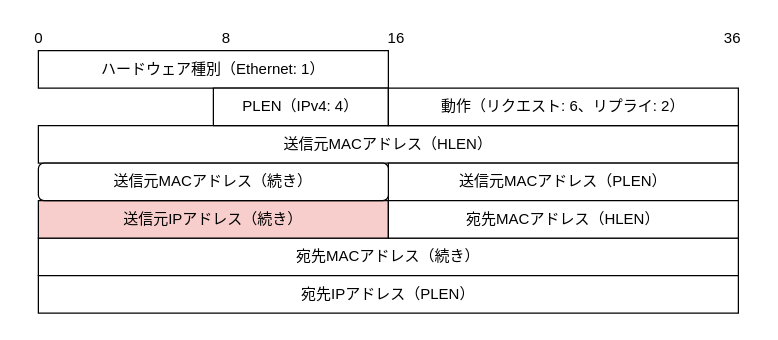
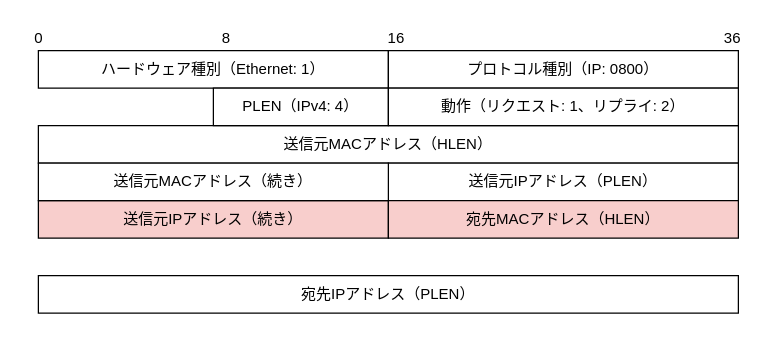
node "プロトコル種別（IP: 0800）": added
node "動作（リクエスト: 6、リプライ: 2）": label "動作（リクエスト: 6、リプライ: 2）" -> "動作（リクエスト: 1、リプライ: 2）"
node "送信元MACアドレス（続き）": shape rounded rectangle -> rectangle
node "送信元MACアドレス（PLEN）": label "送信元MACアドレス（PLEN）" -> "送信元IPアドレス（PLEN）"
node "宛先MACアドレス（HLEN）": fillcolor #ffffff -> #f8cecc
node "宛先MACアドレス（続き）": removed
